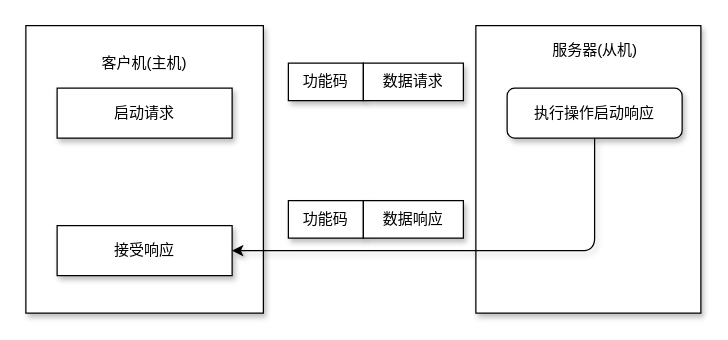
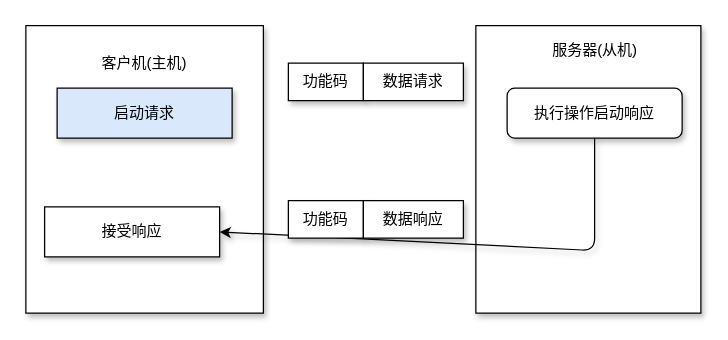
node "启动请求": fillcolor #ffffff -> #dae8fc
node "接受响应": moved (144, 251) -> (132, 232)
